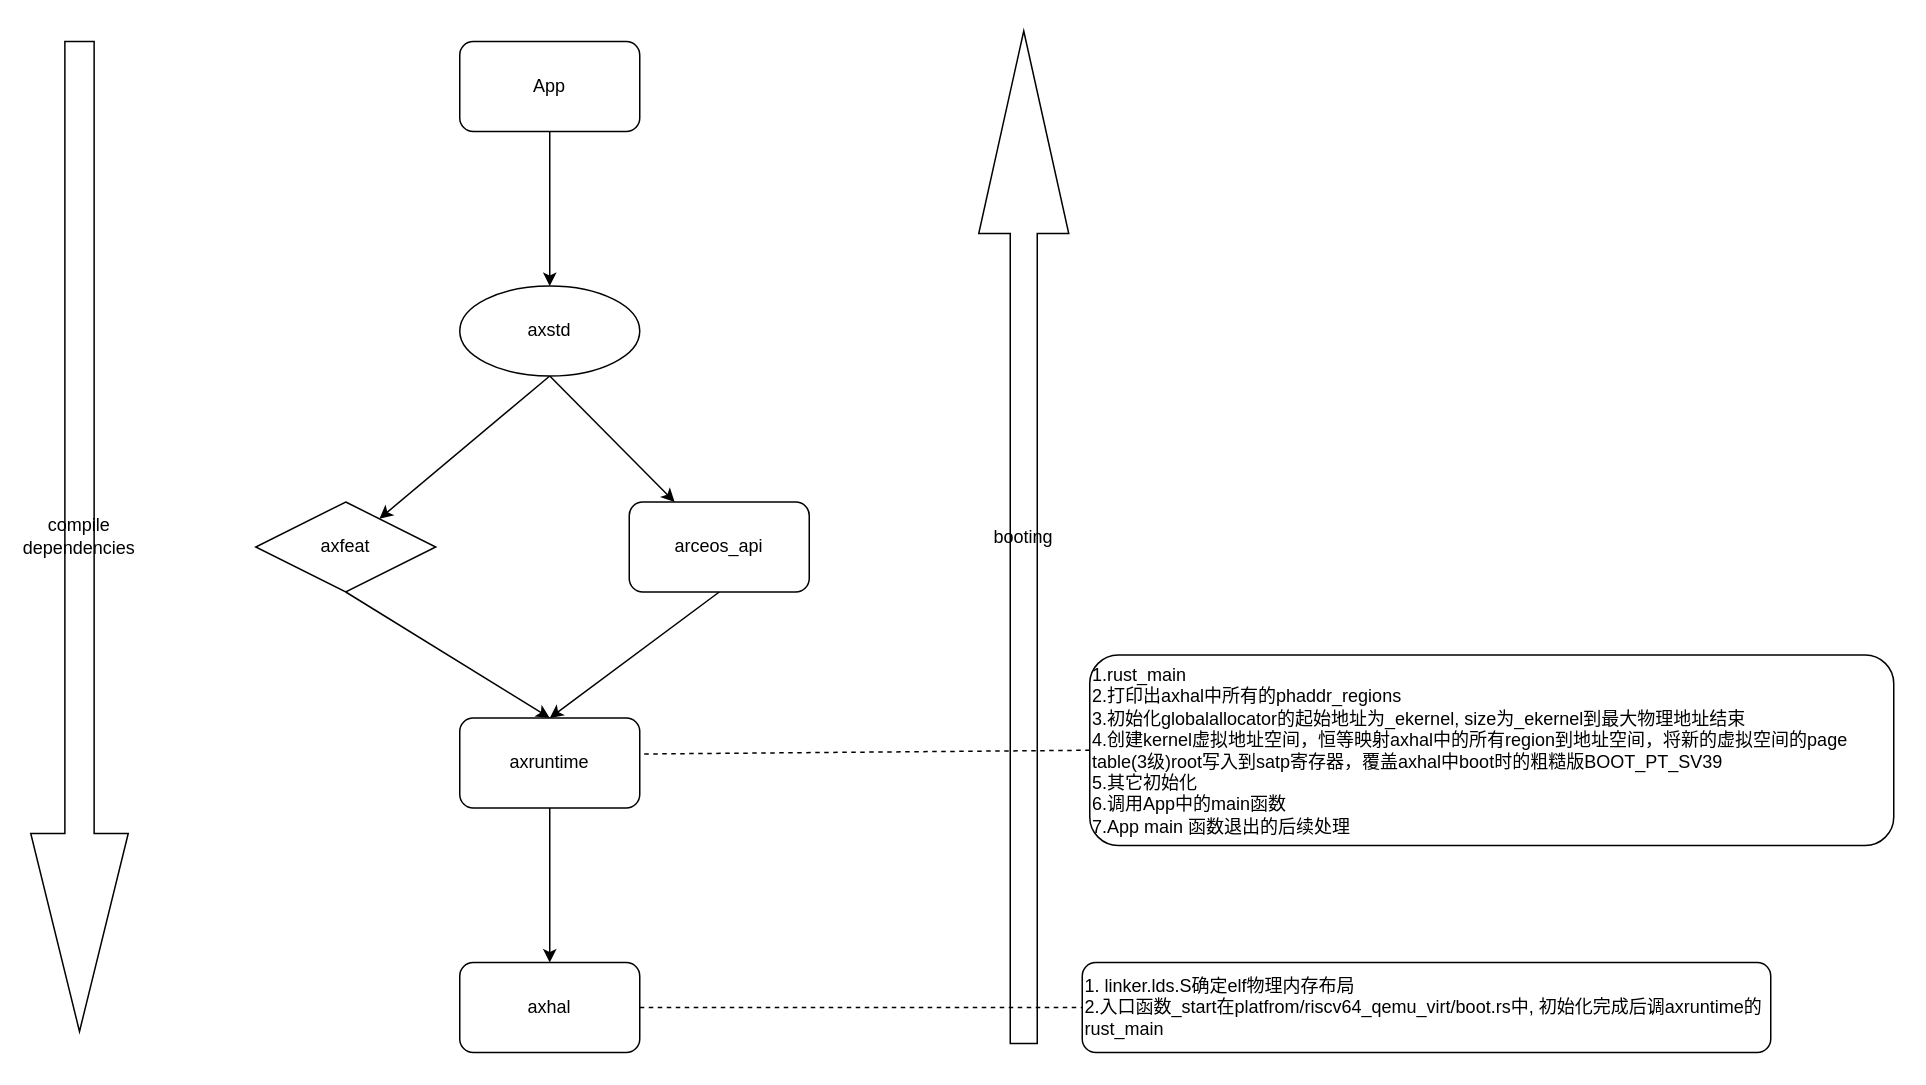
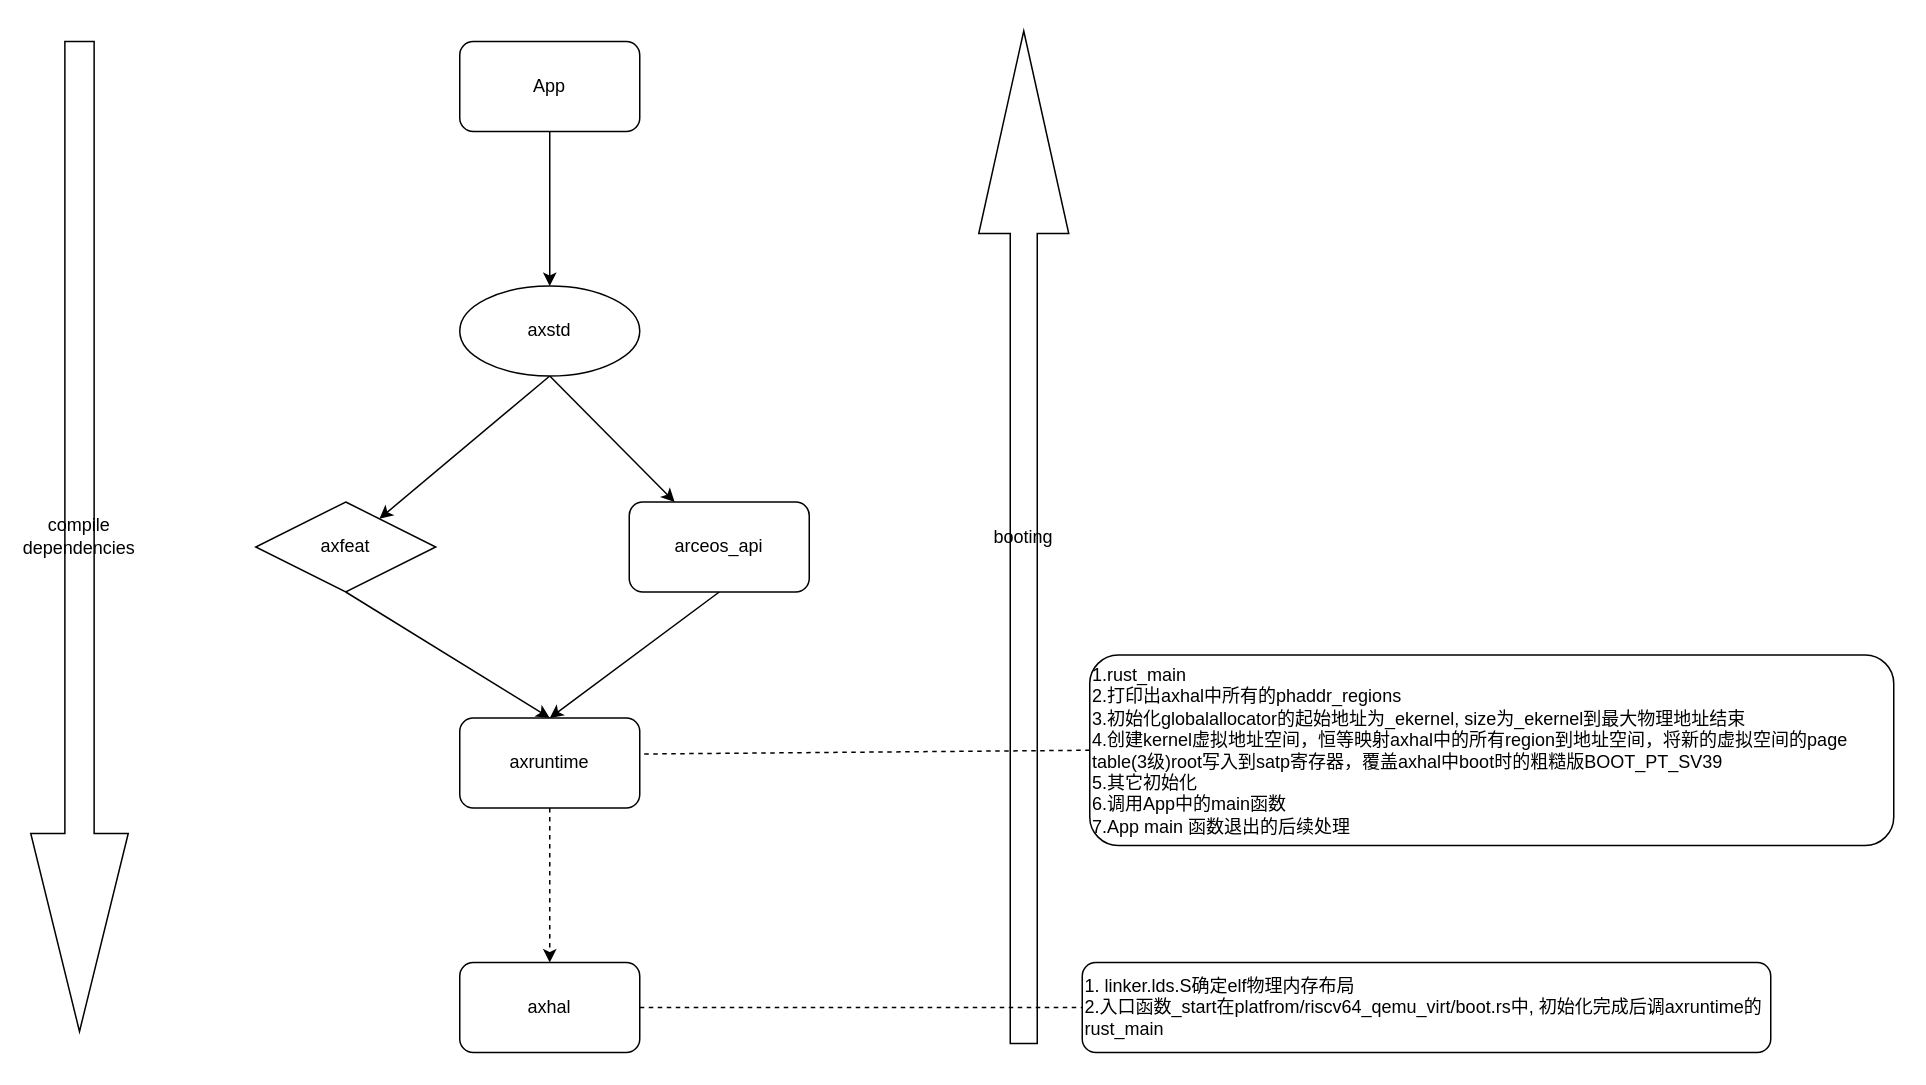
edge "axruntime" -> "axhal": style solid -> dashed
